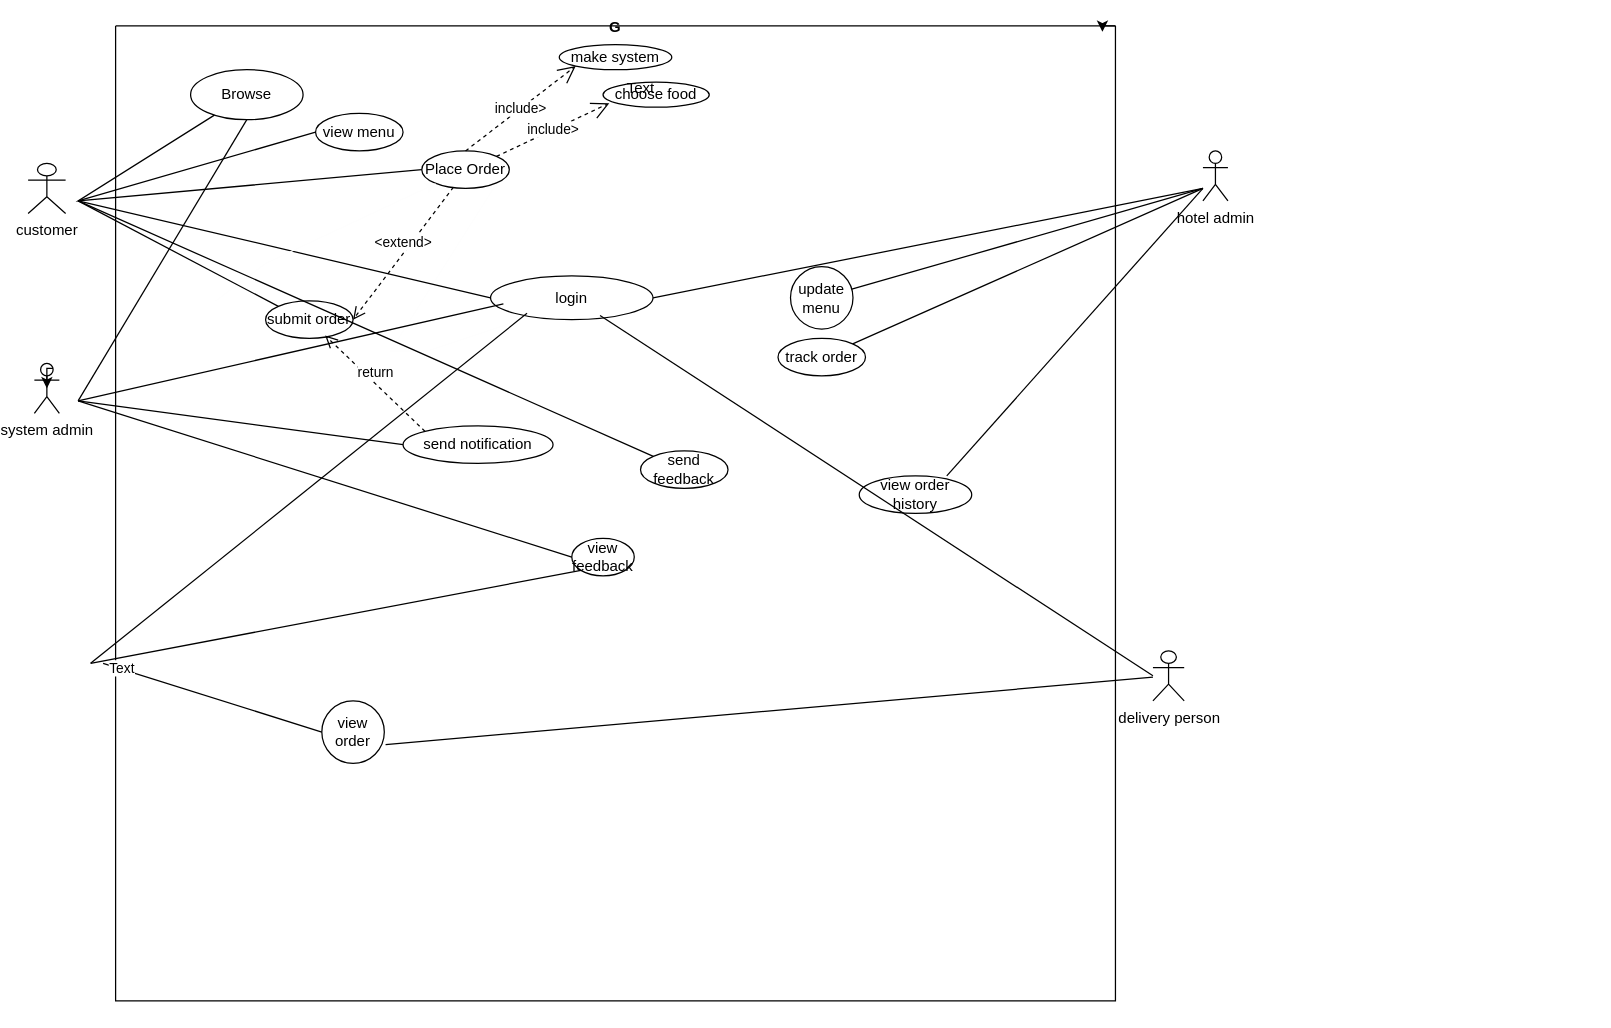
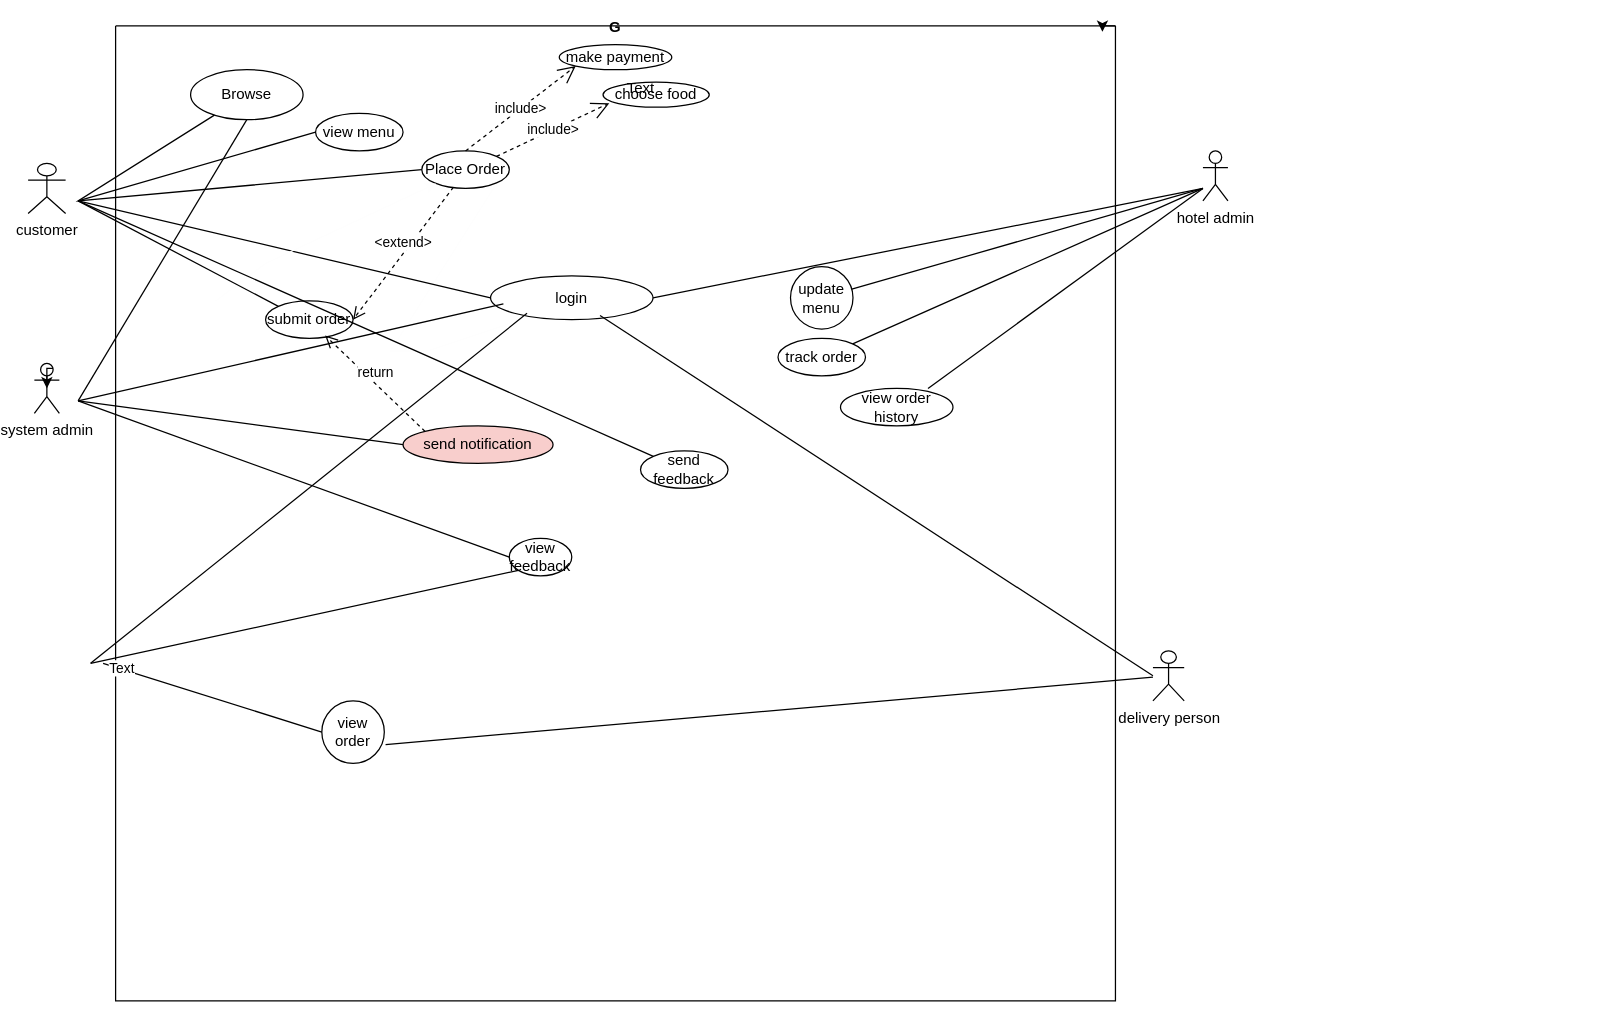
node "make system": label "make system" -> "make payment"
node "send notification": fillcolor #ffffff -> #f8cecc
node "view order history": moved (916, 494) -> (897, 407)
node "view feedback": moved (603, 557) -> (541, 557)
